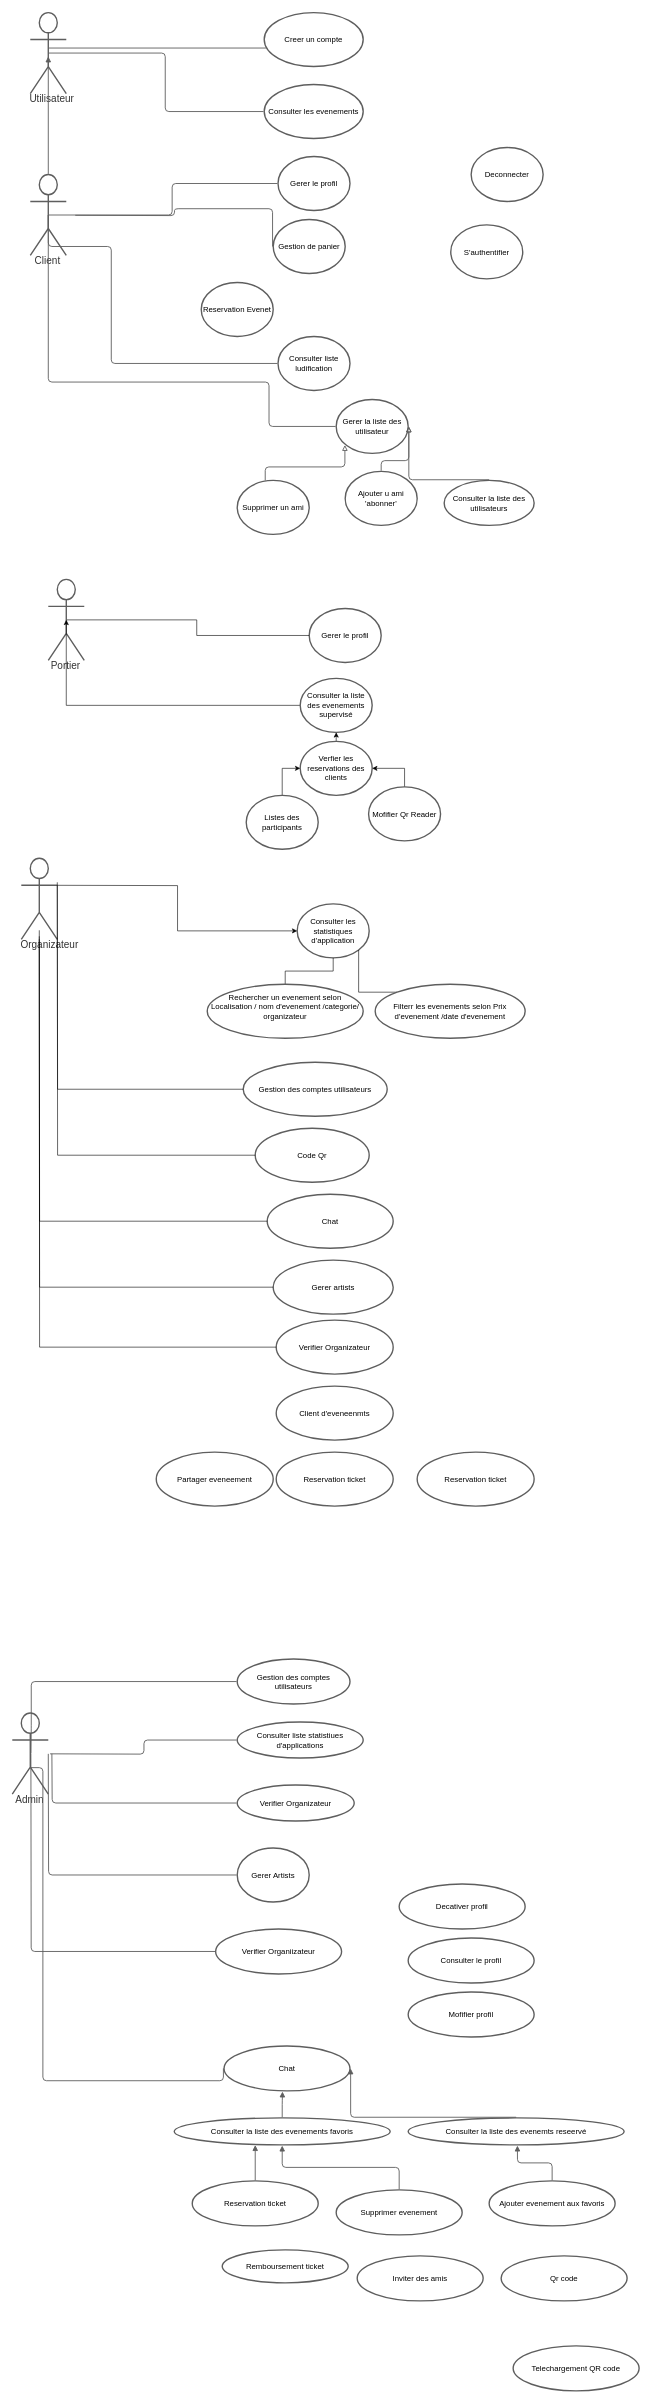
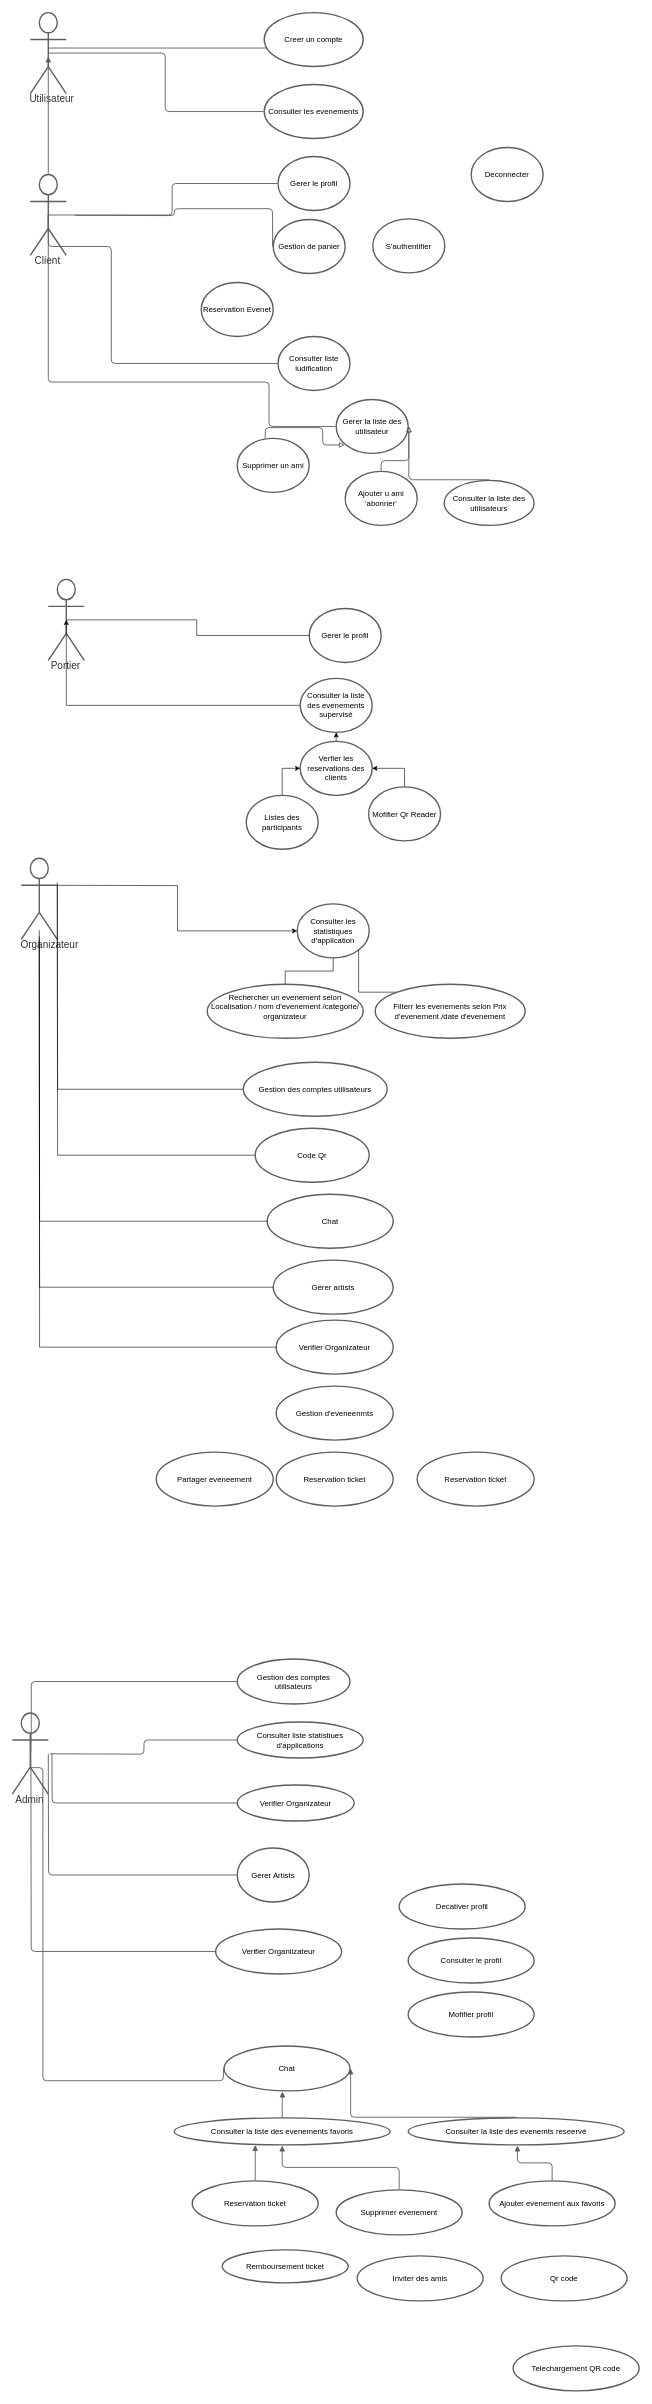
node "S'authentifier": moved (487, 252) -> (409, 246)
node "Supprimer un ami": moved (273, 507) -> (273, 465)
node "Client d'eveneenmts": label "Client d'eveneenmts" -> "Gestion d'eveneenmts"
